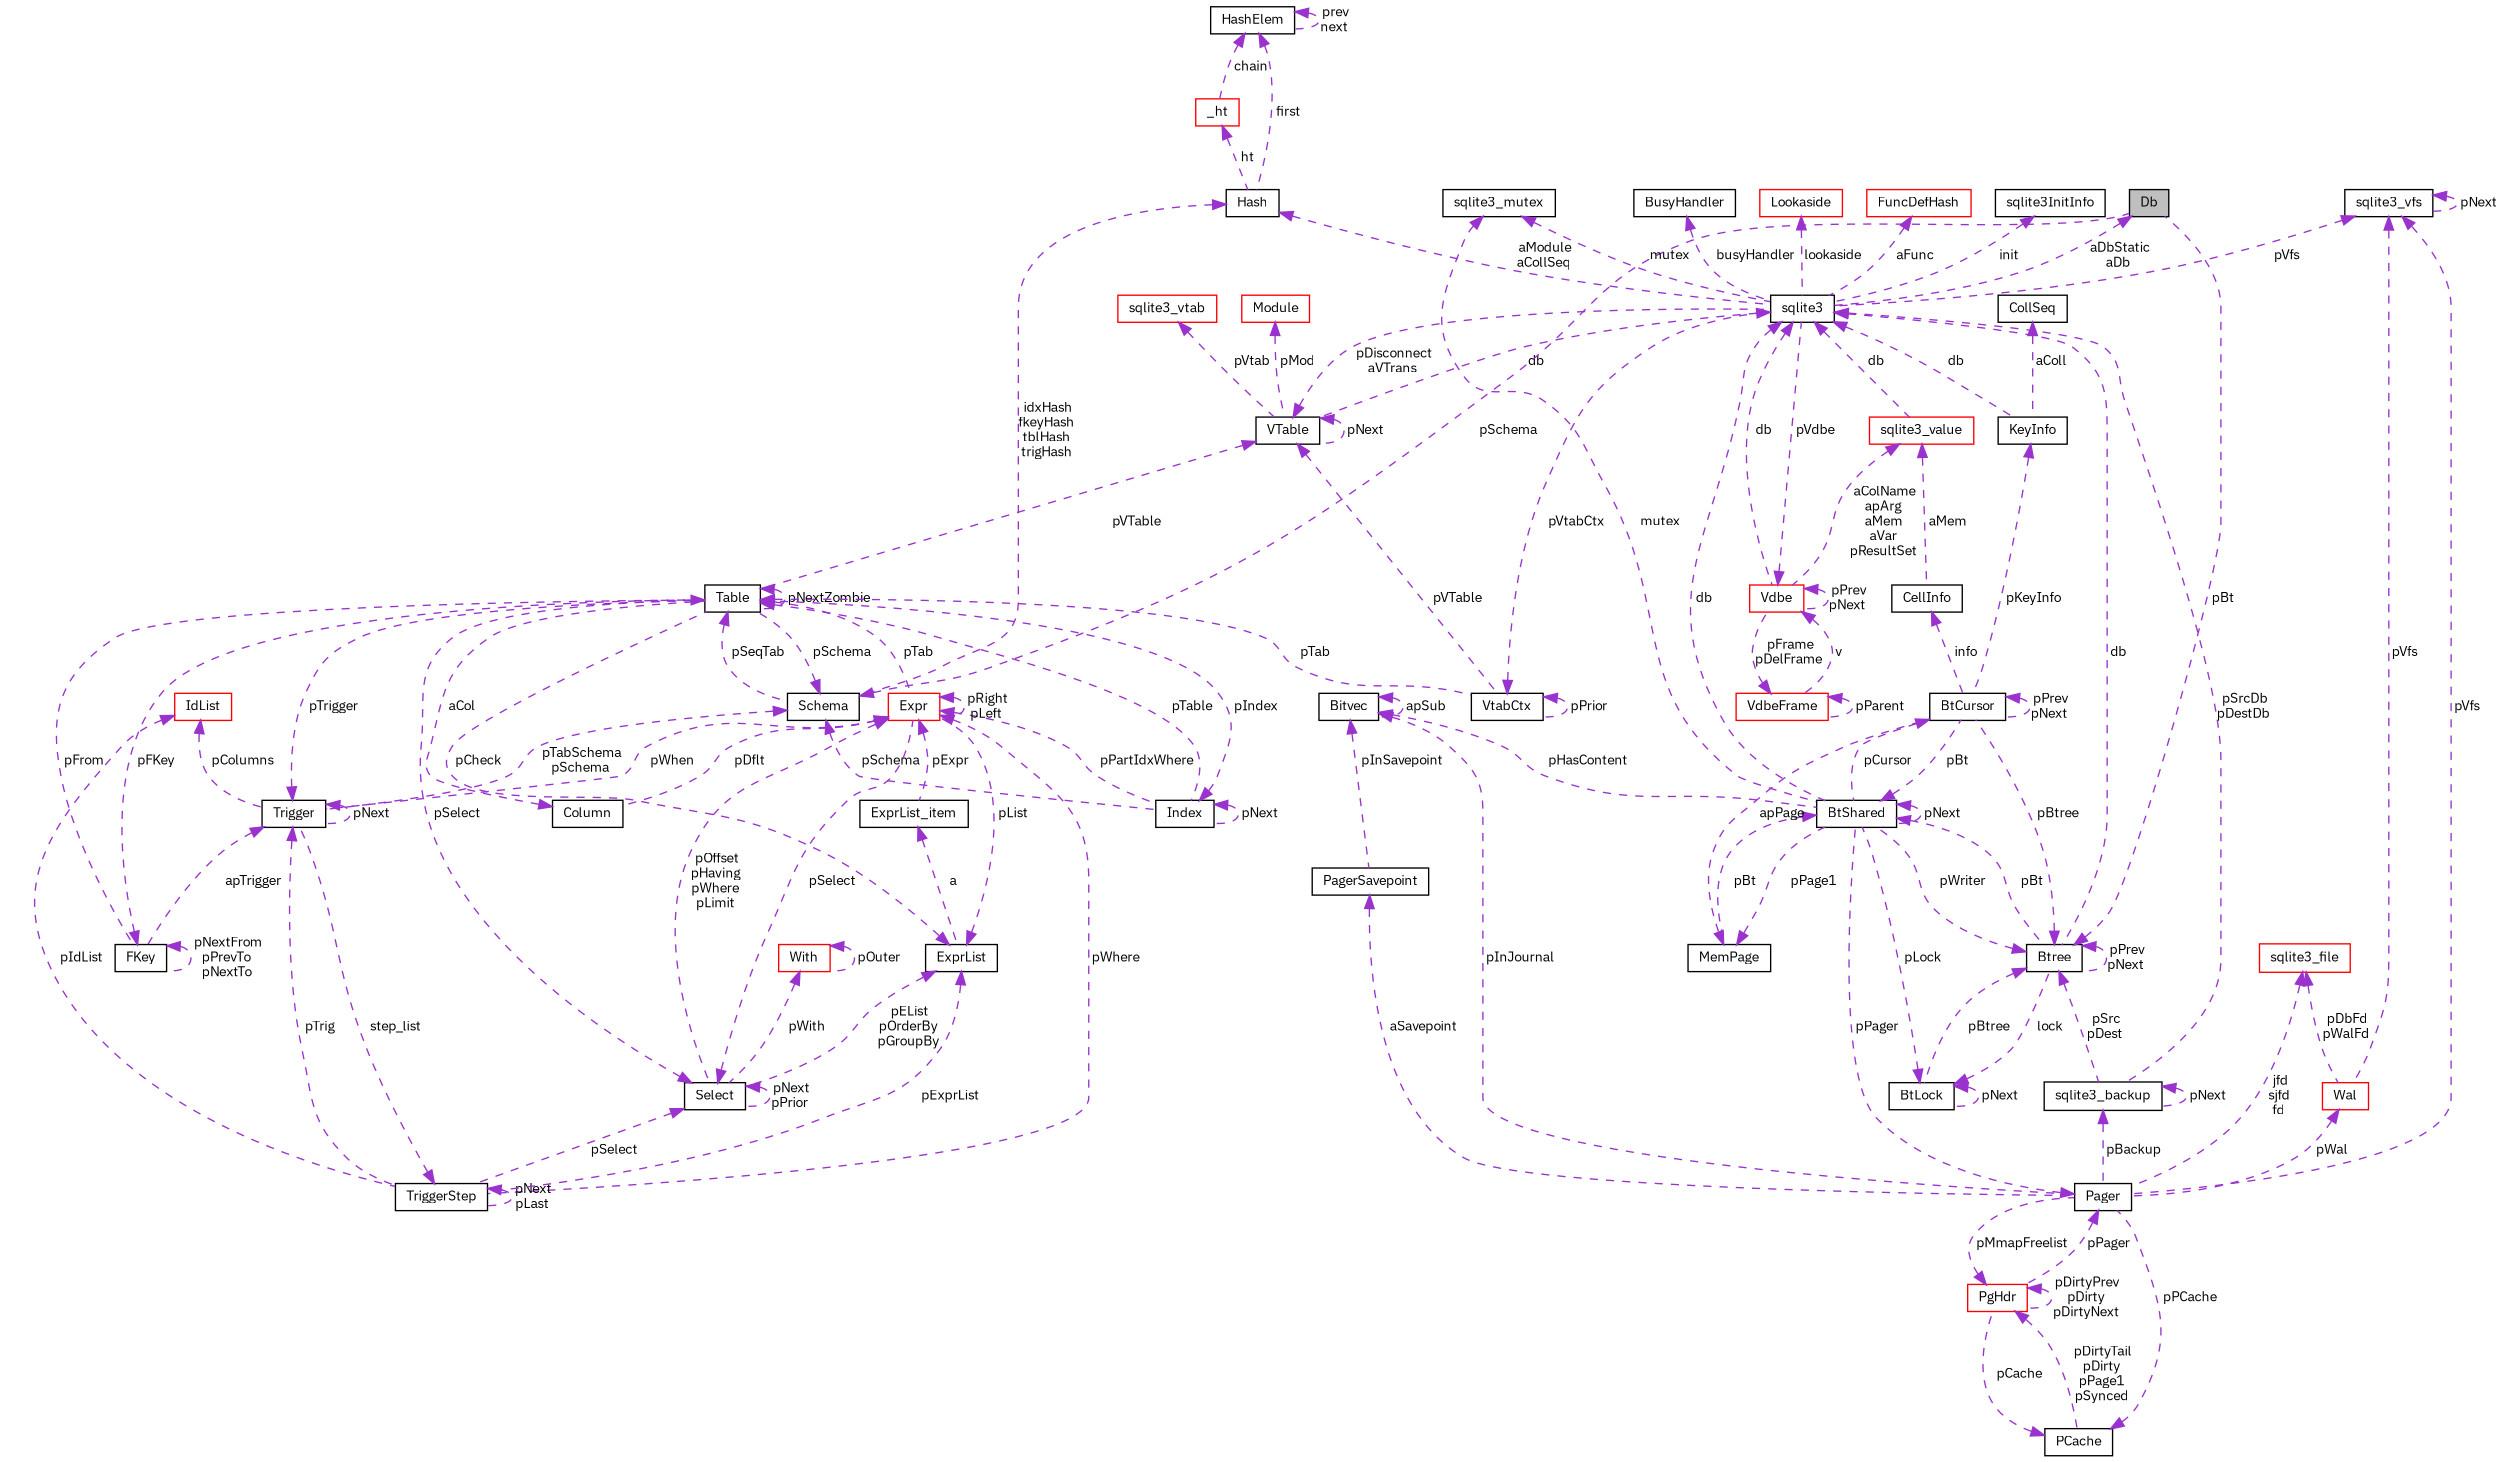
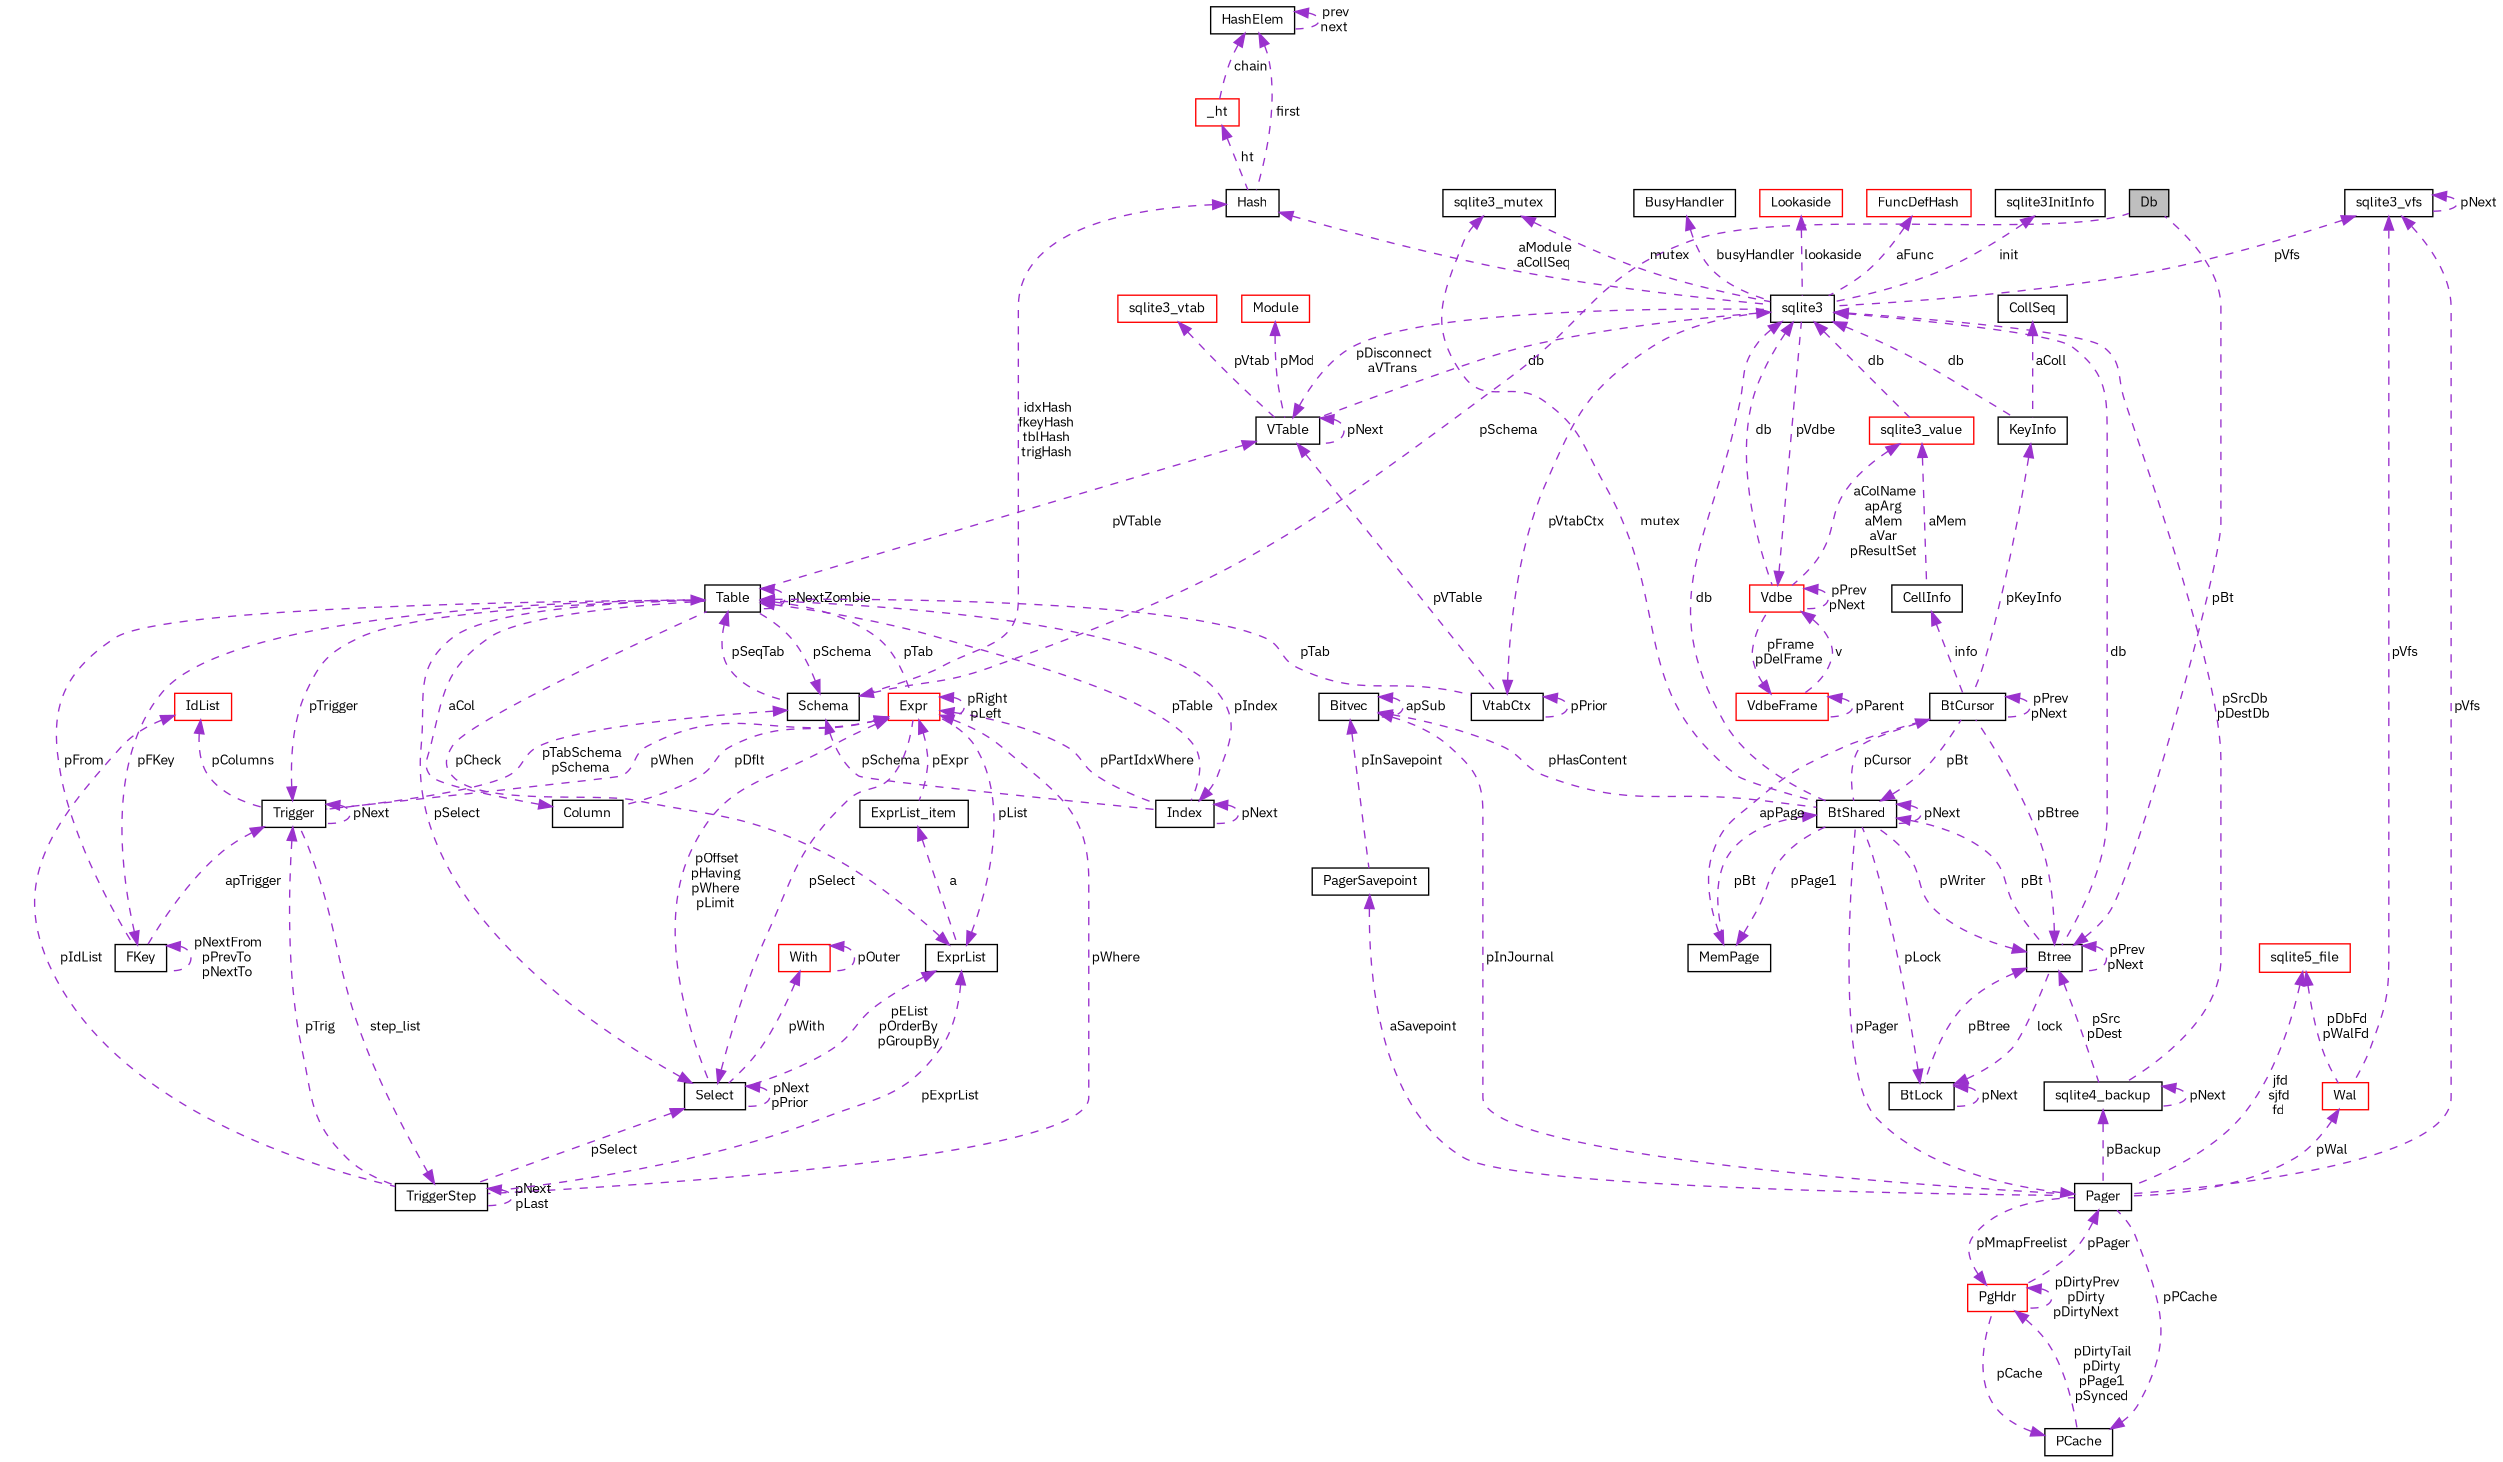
edge "sqlite3" -> "Db": removed, label "aDbStatic aDb"
node "sqlite3_file": label "sqlite3_file" -> "sqlite5_file"
node "sqlite3_backup": label "sqlite3_backup" -> "sqlite4_backup"
